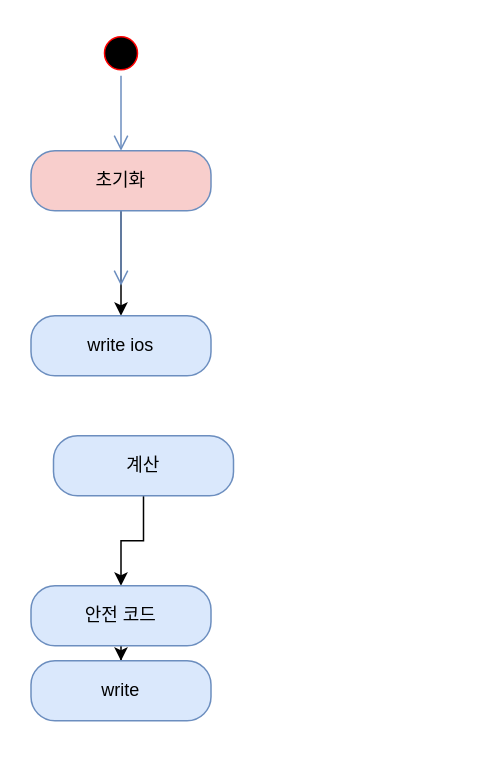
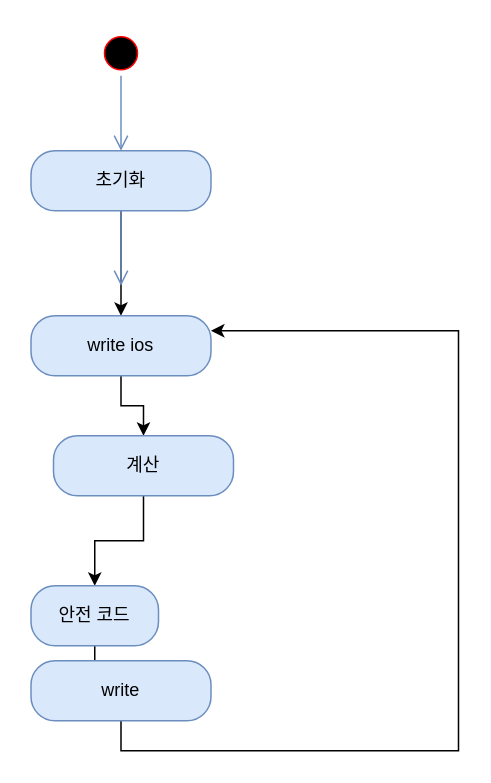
node "초기화": fillcolor #f8cecc -> #dae8fc
edge "write ios" -> "계산": added
edge "write" -> "write ios": added
node "안전 코드": size 180x60 -> 128x60
